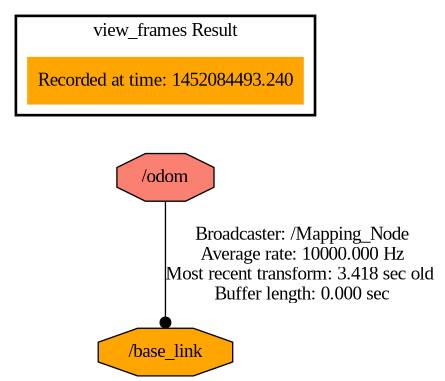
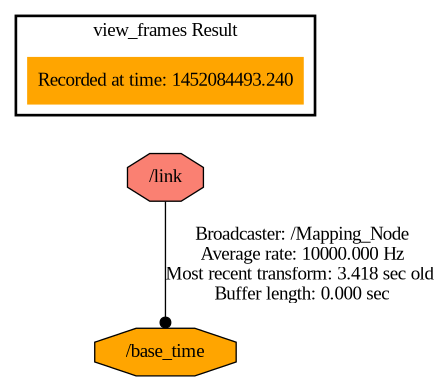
node "/odom": label "/odom" -> "/link"
node "/base_link": label "/base_link" -> "/base_time"
